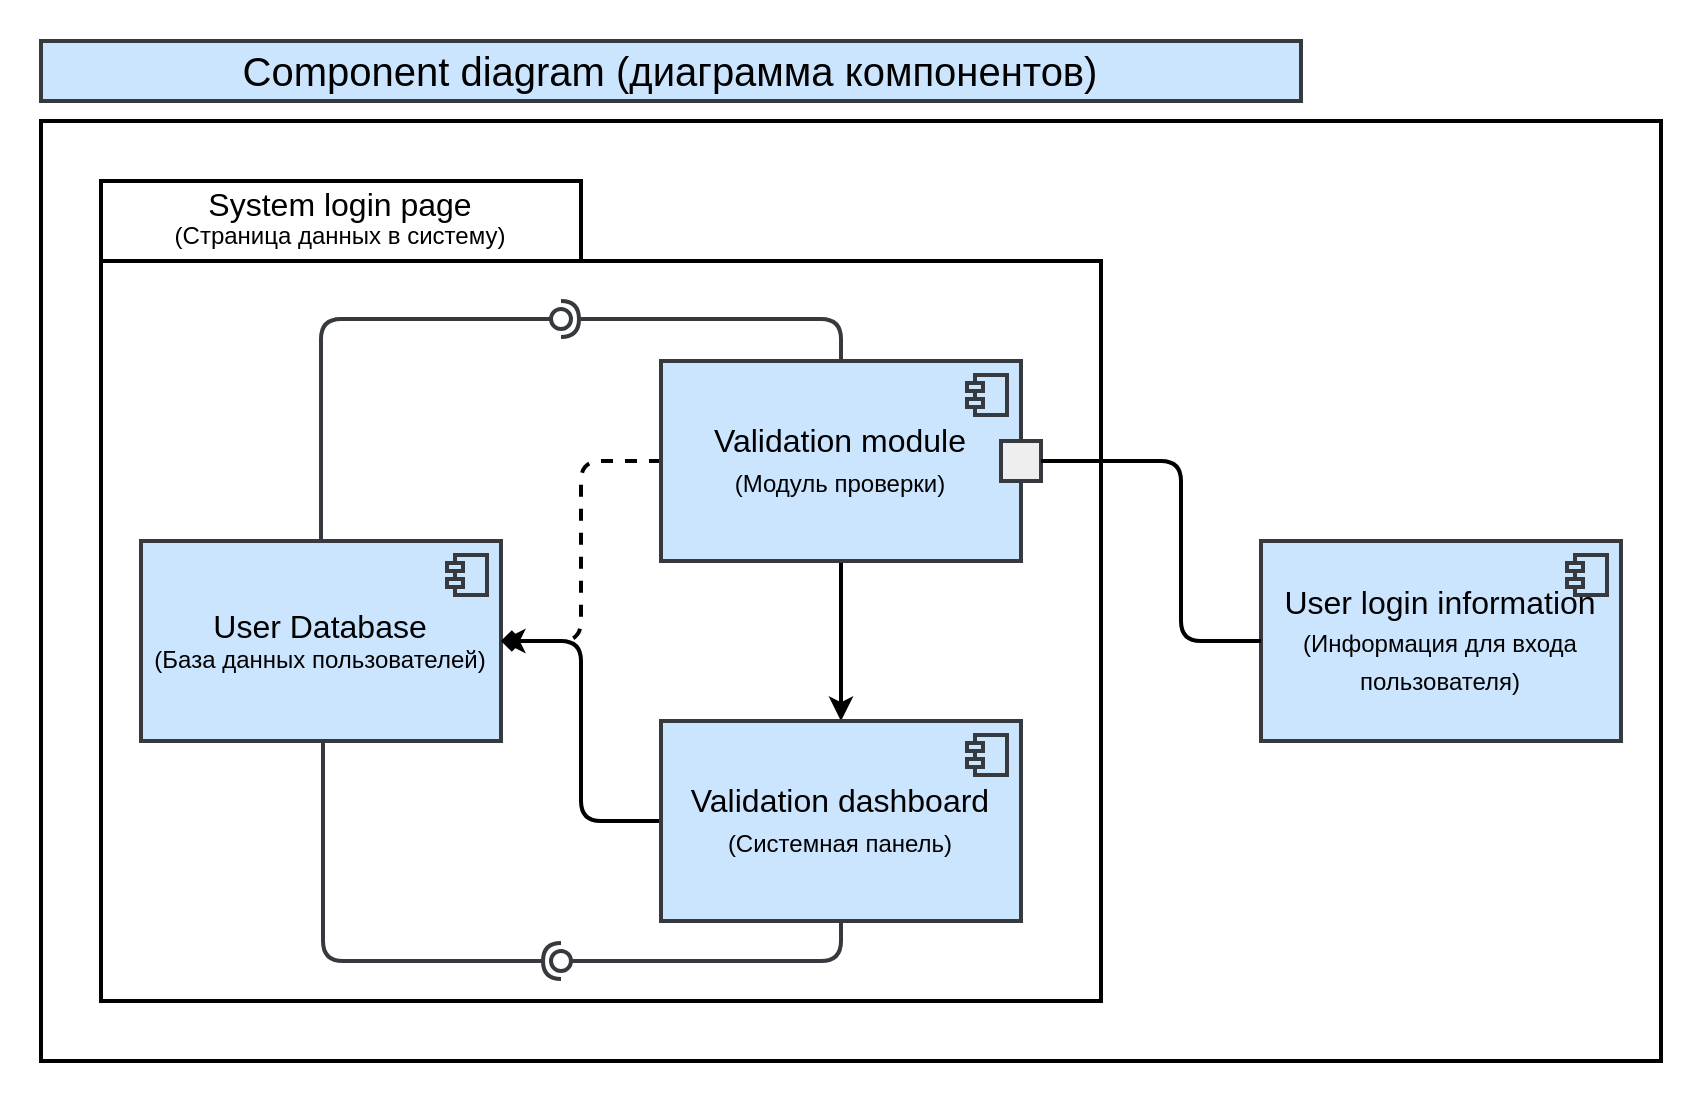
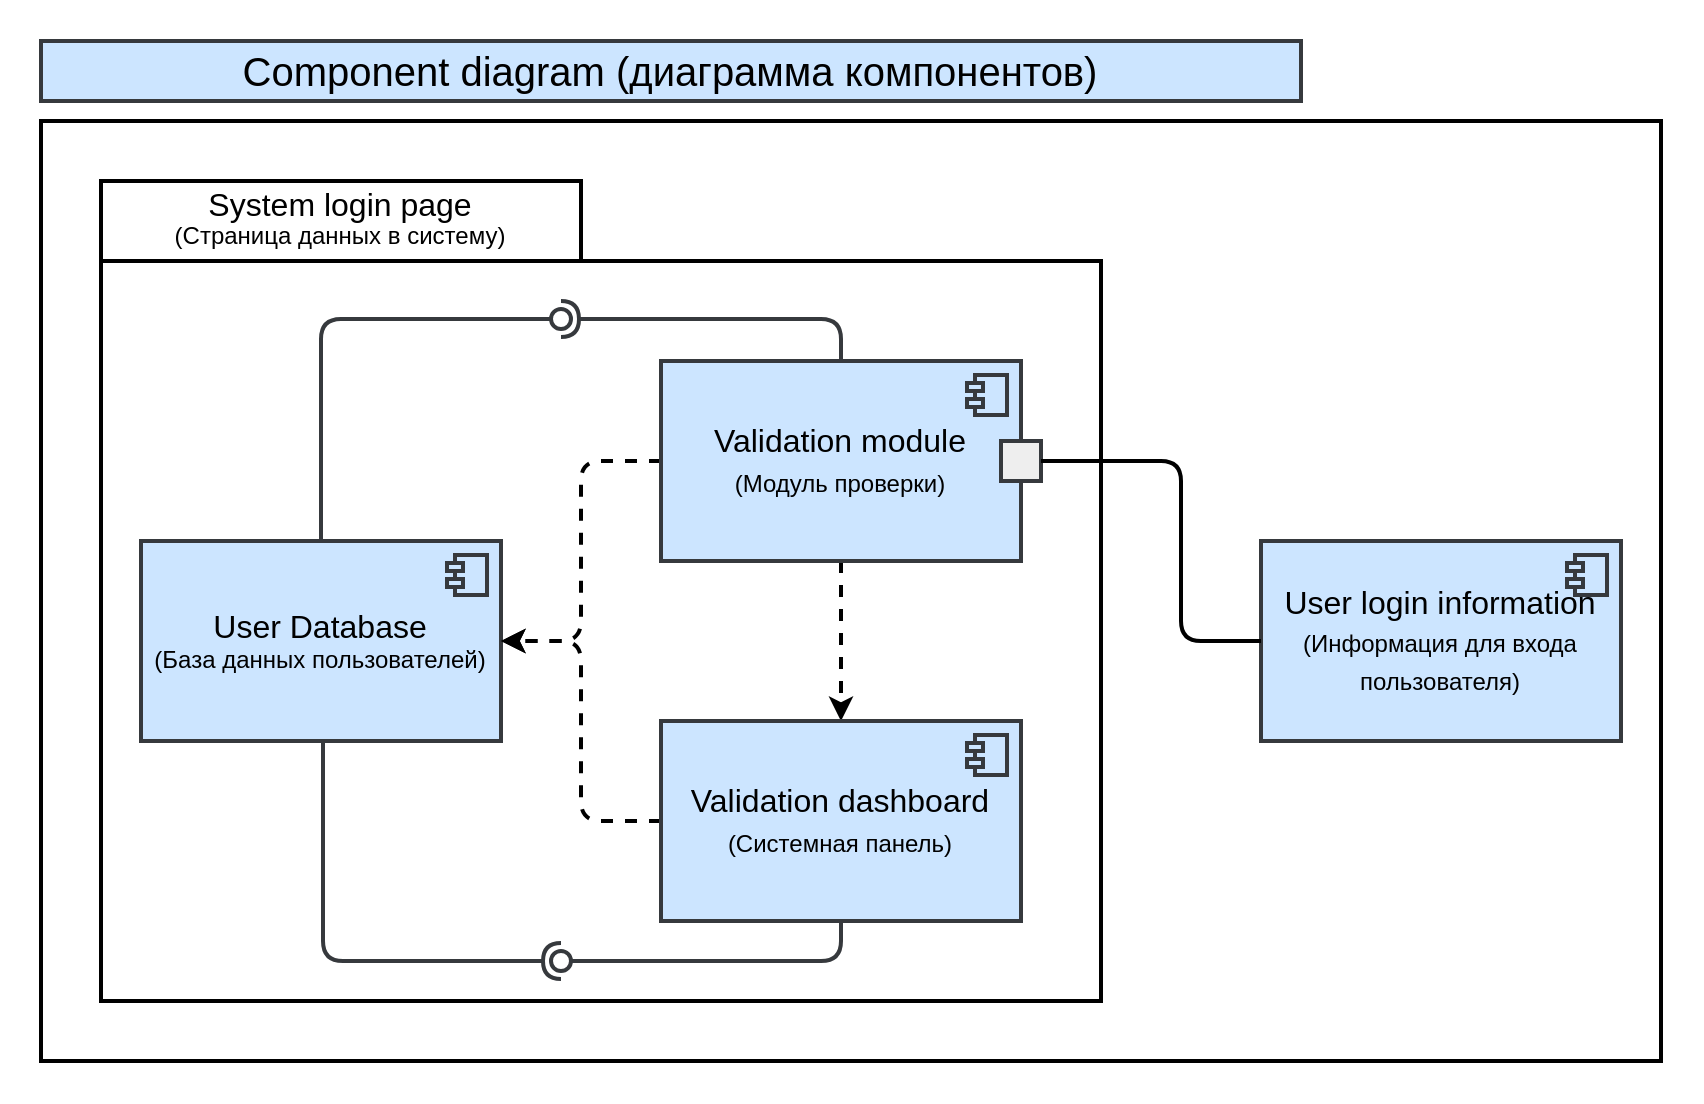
edge "Validation module(Модуль проверки)" -> "Validation dashboard(Cистемная панель)": style solid -> dashed
edge "Validation module(Модуль проверки)" -> "User Database(База данных пользователей)": arrowhead diamond -> classic
edge "Validation dashboard(Cистемная панель)" -> "User Database(База данных пользователей)": style solid -> dashed
